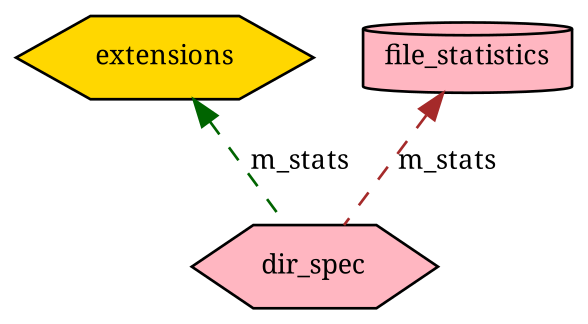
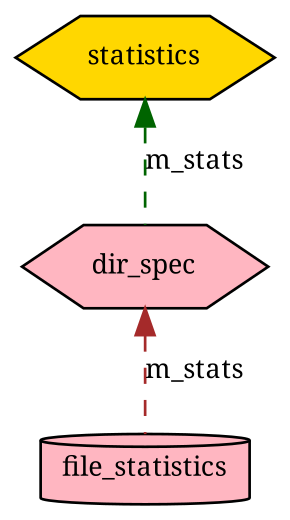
node "extensions": label "extensions" -> "statistics"
edge "dir_spec" -> "file_statistics": reversed
